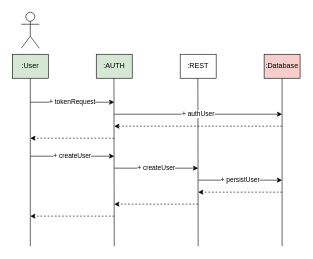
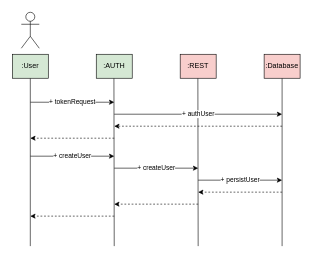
node ":REST": fillcolor #ffffff -> #f8cecc
